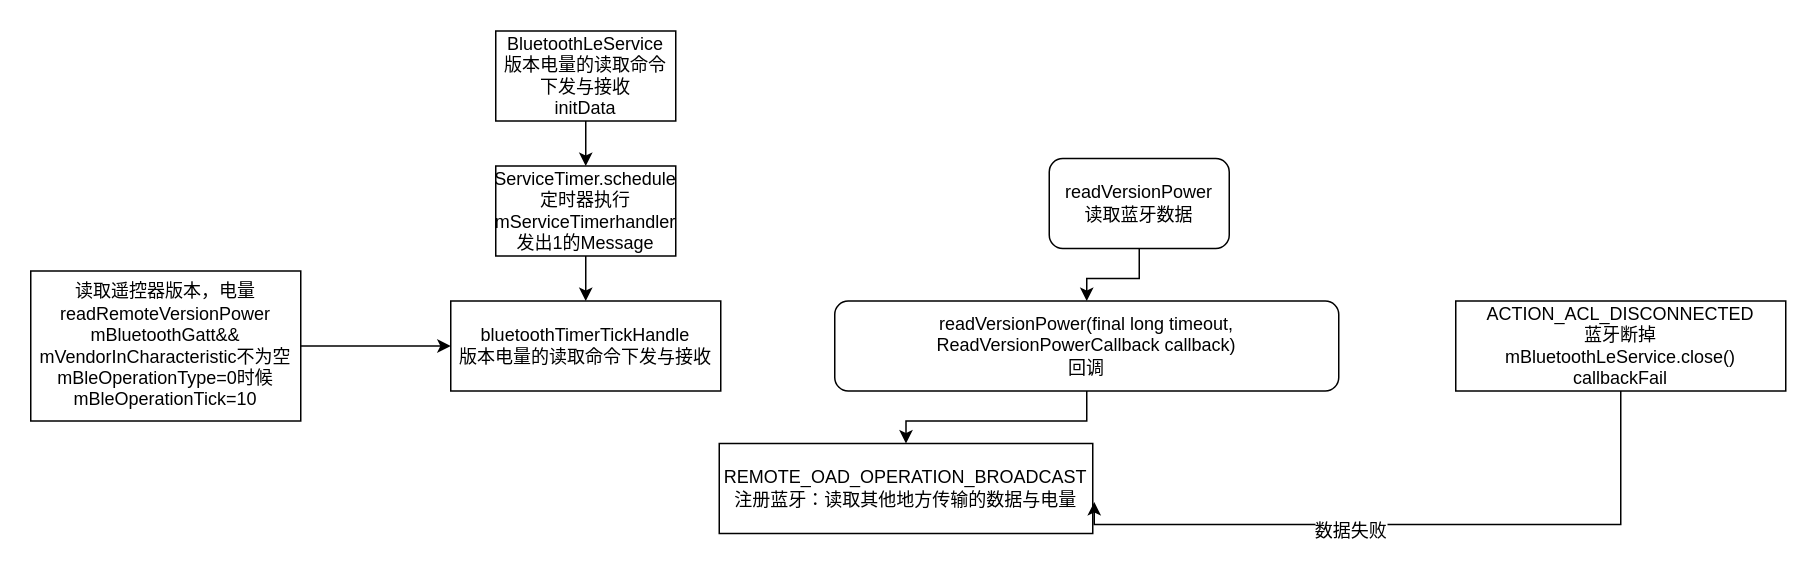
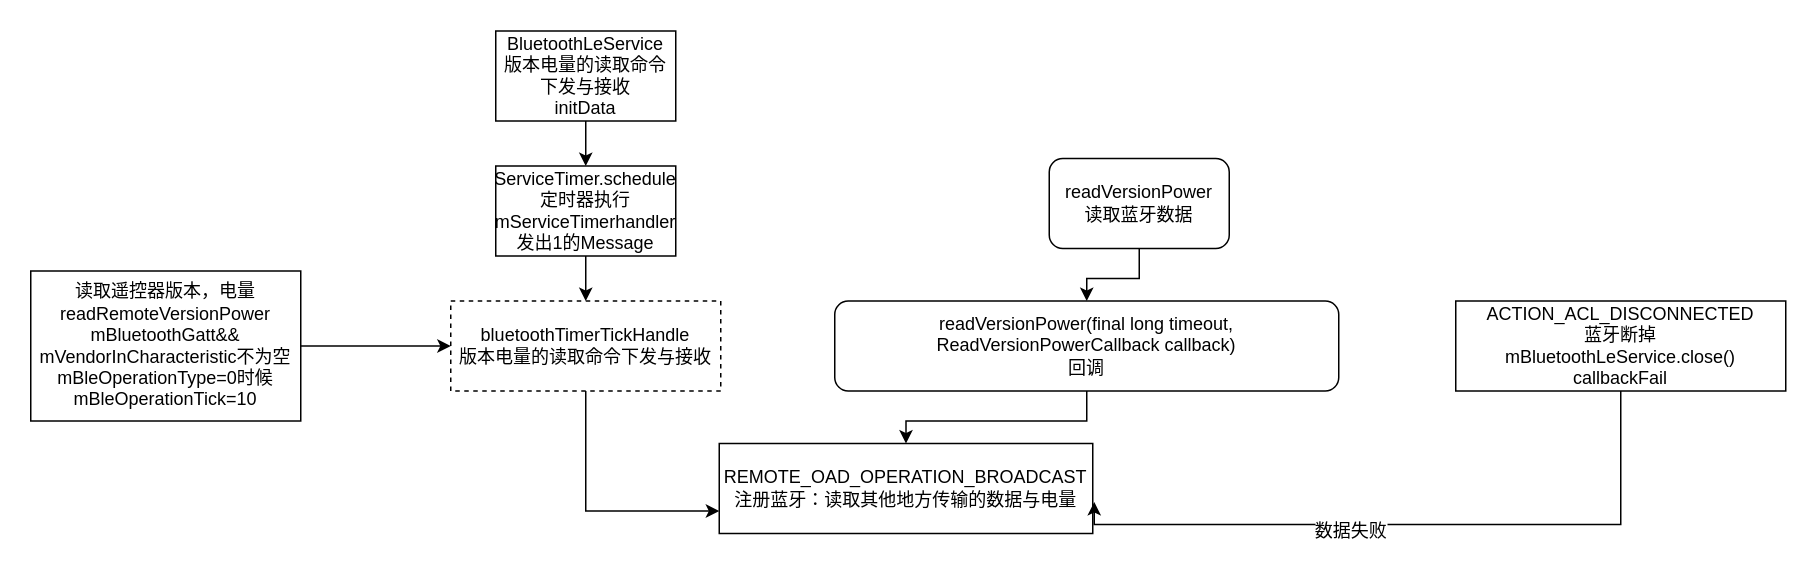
node "bluetoothTimerTickHandle 版本电量的读取命令下发与接收": style solid -> dashed
edge "bluetoothTimerTickHandle 版本电量的读取命令下发与接收" -> "REMOTE_OAD_OPERATION_BROADCAST 注册蓝牙：读取其他地方传输的数据与电量": added
